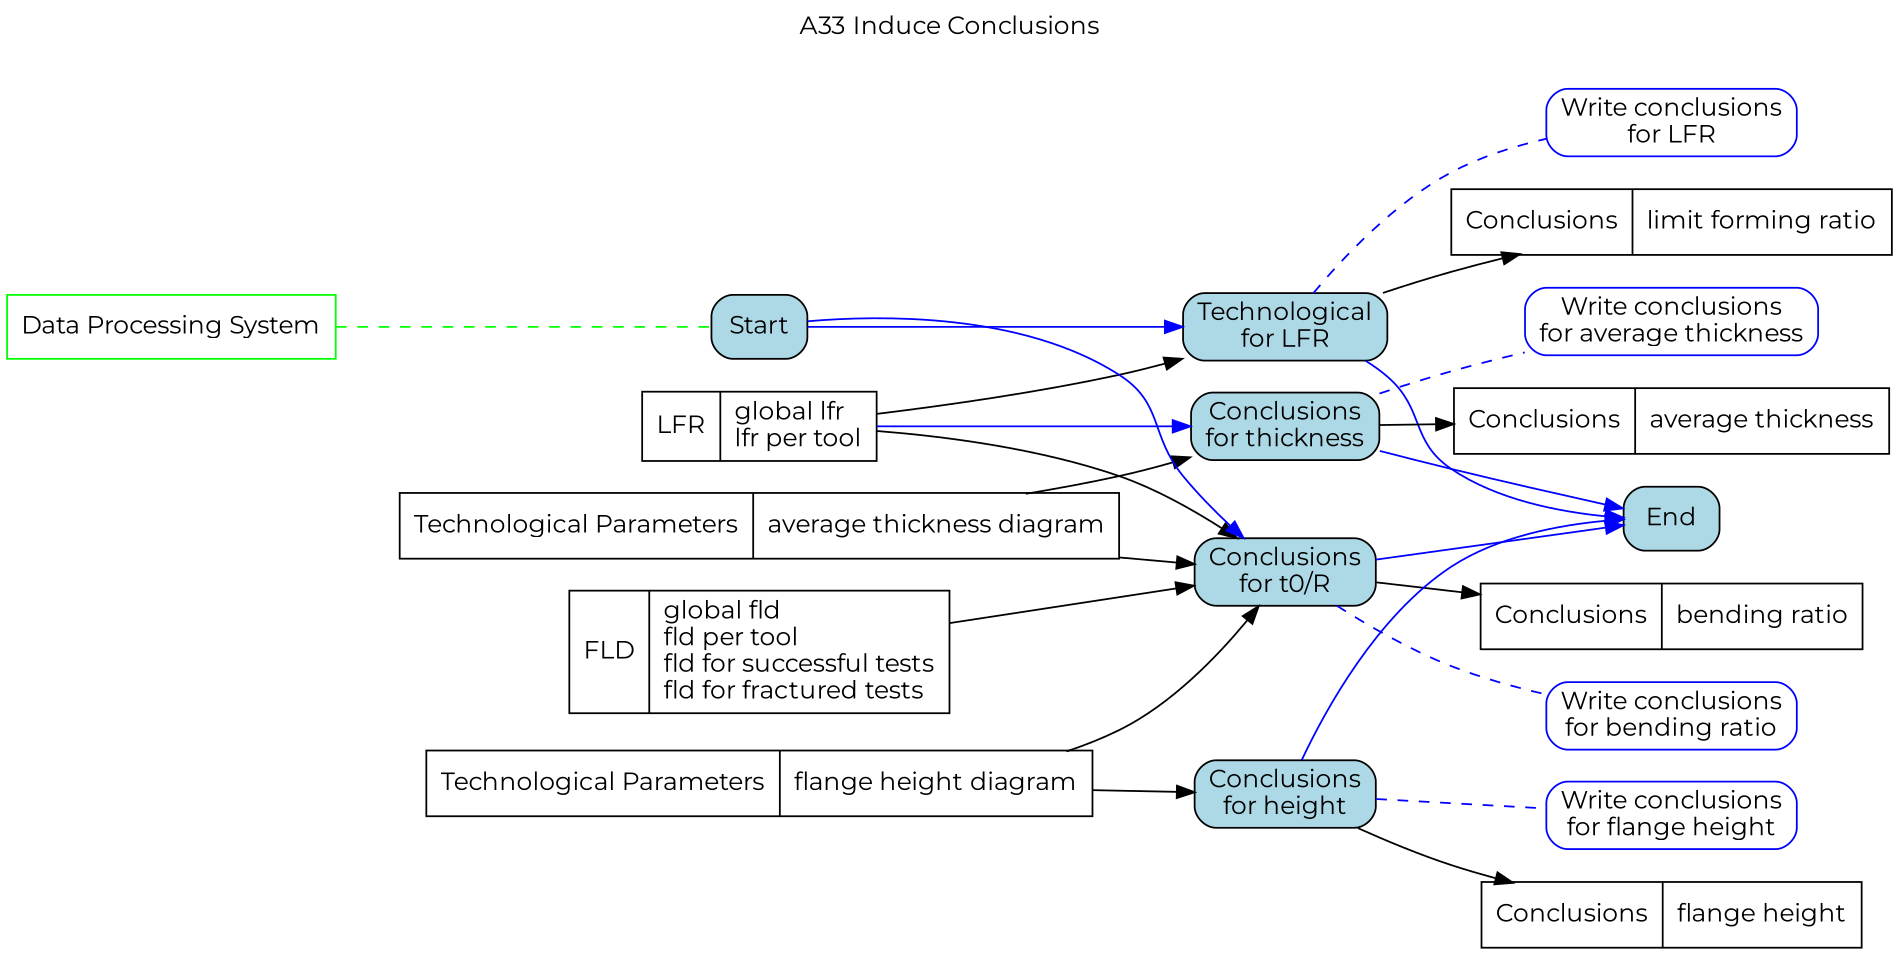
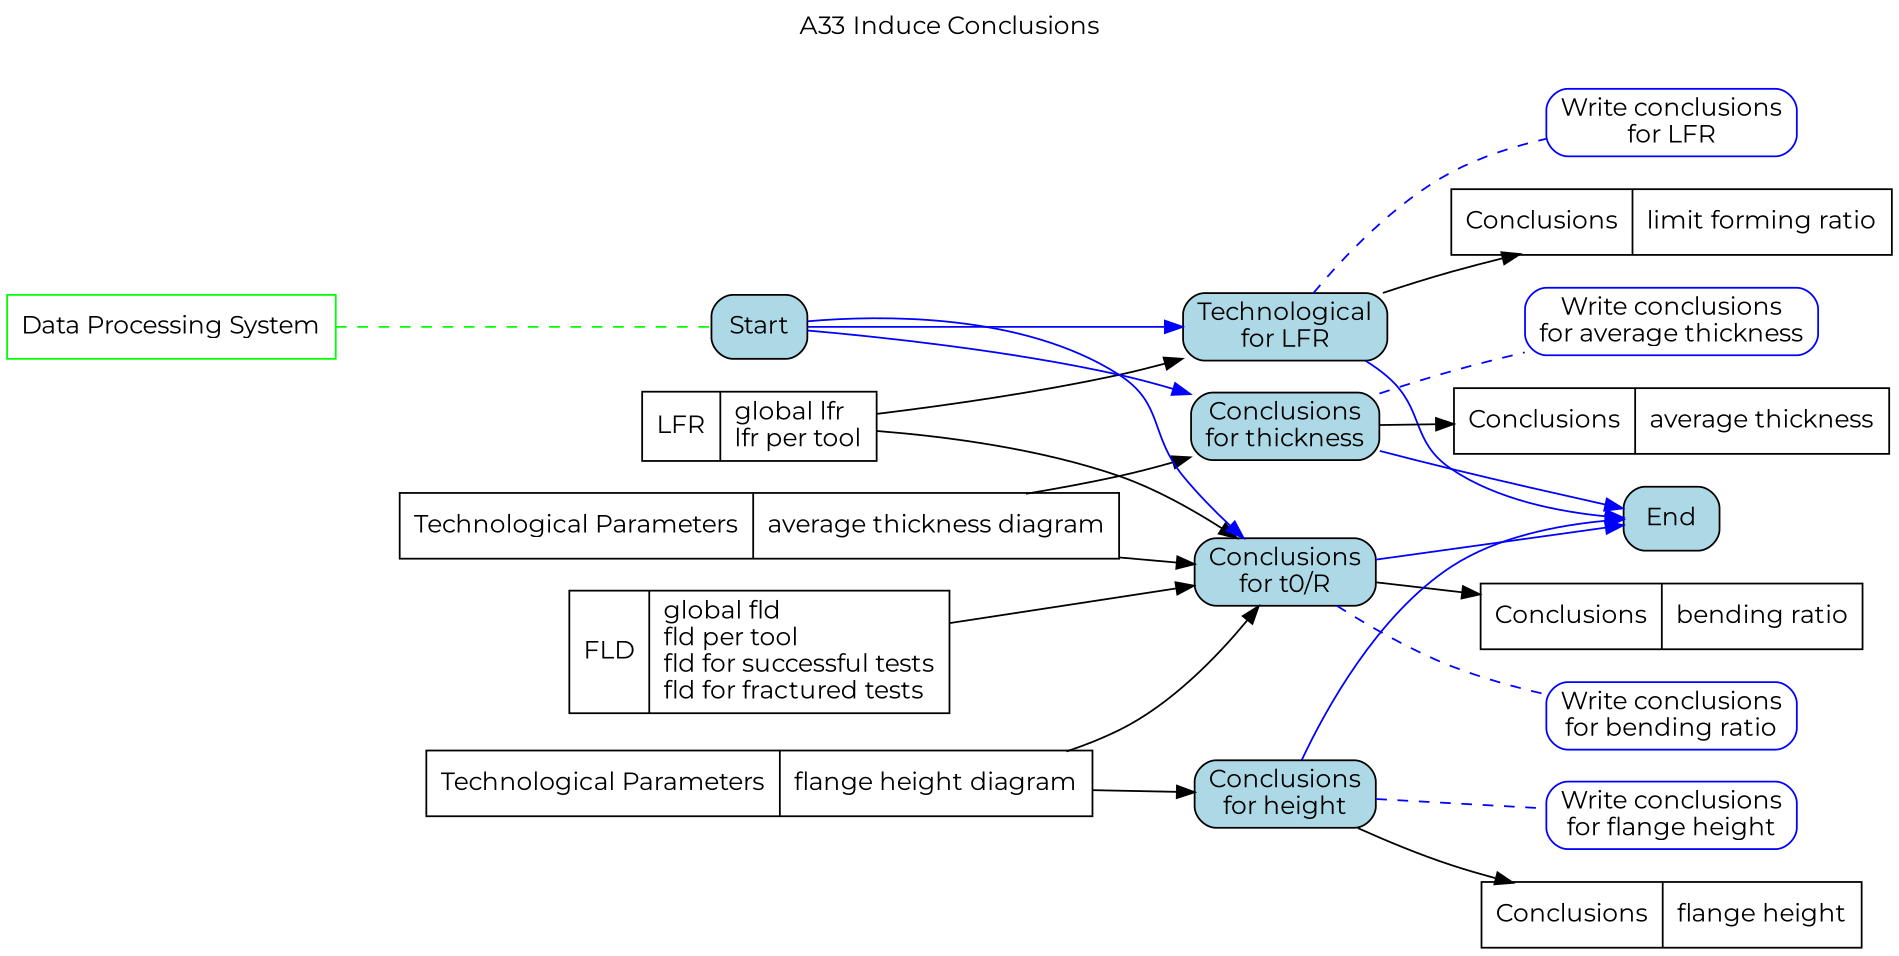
edge "LFR" -> "Conclusions for thickness": now "Start" -> "Conclusions for thickness"
